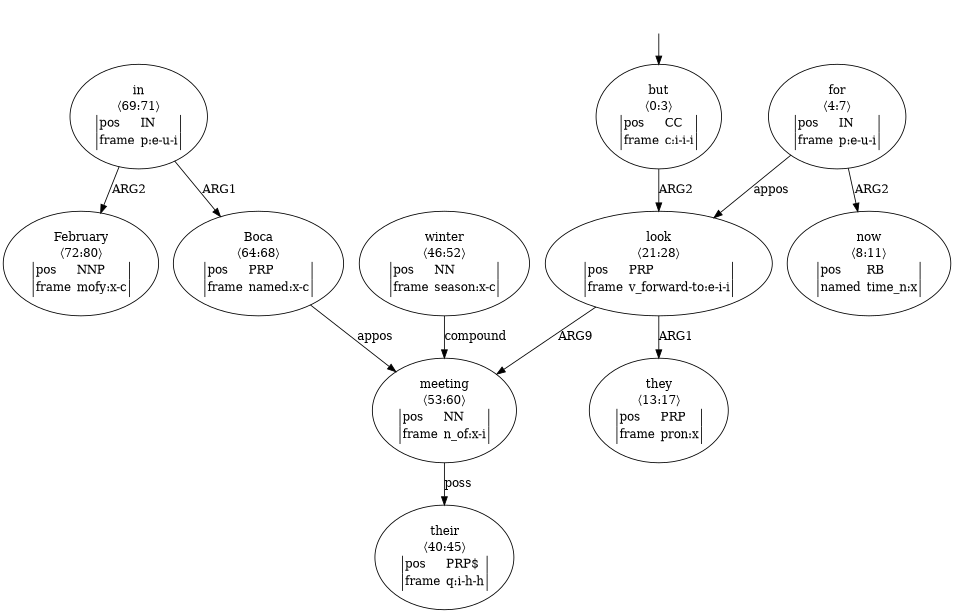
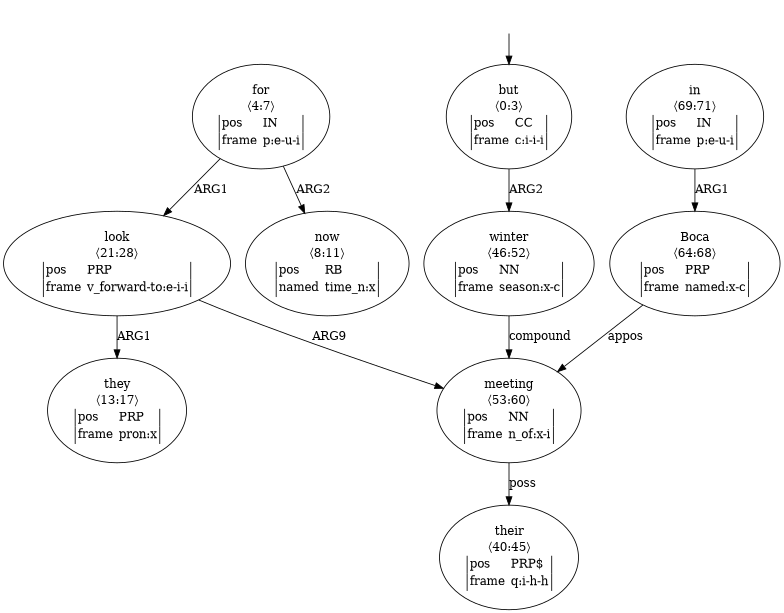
edge "but" -> "look": now "but" -> "winter"
edge "for" -> "look": label "appos" -> "ARG1"
node "February": removed
